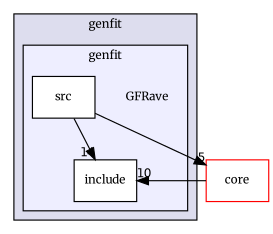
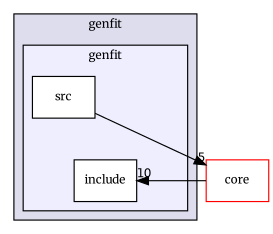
node "GFRave": removed
edge "src" -> "include": removed
